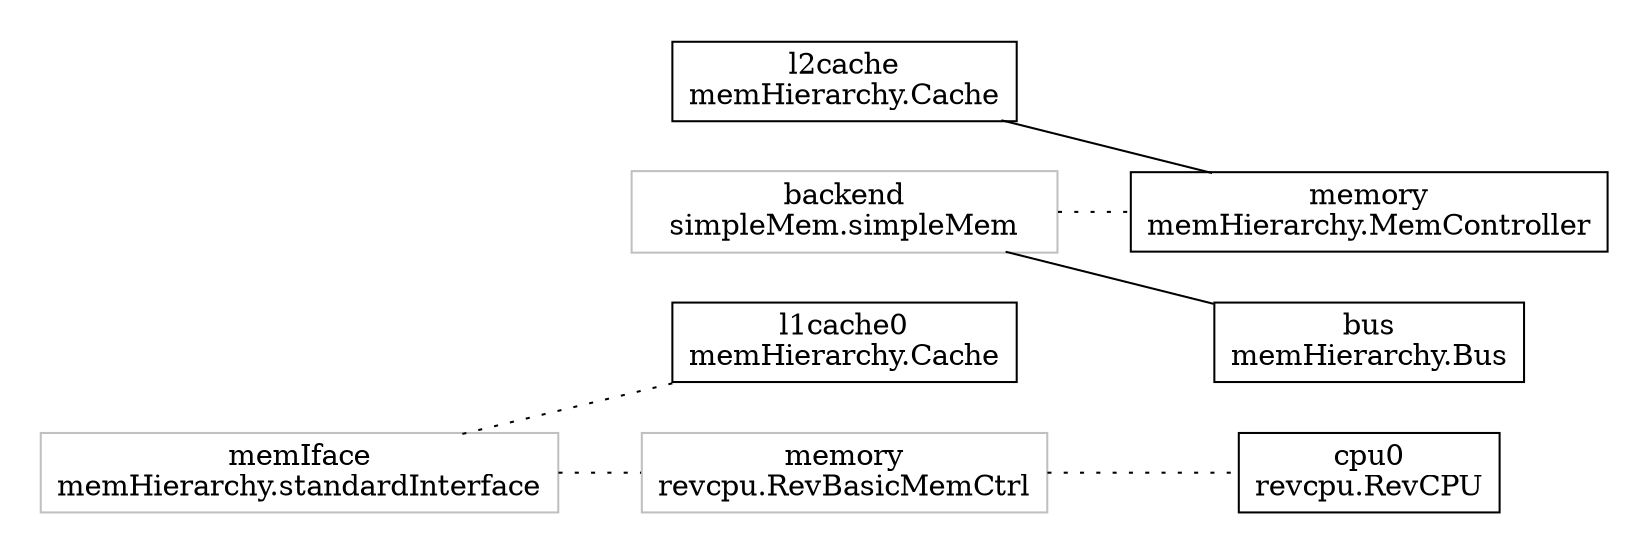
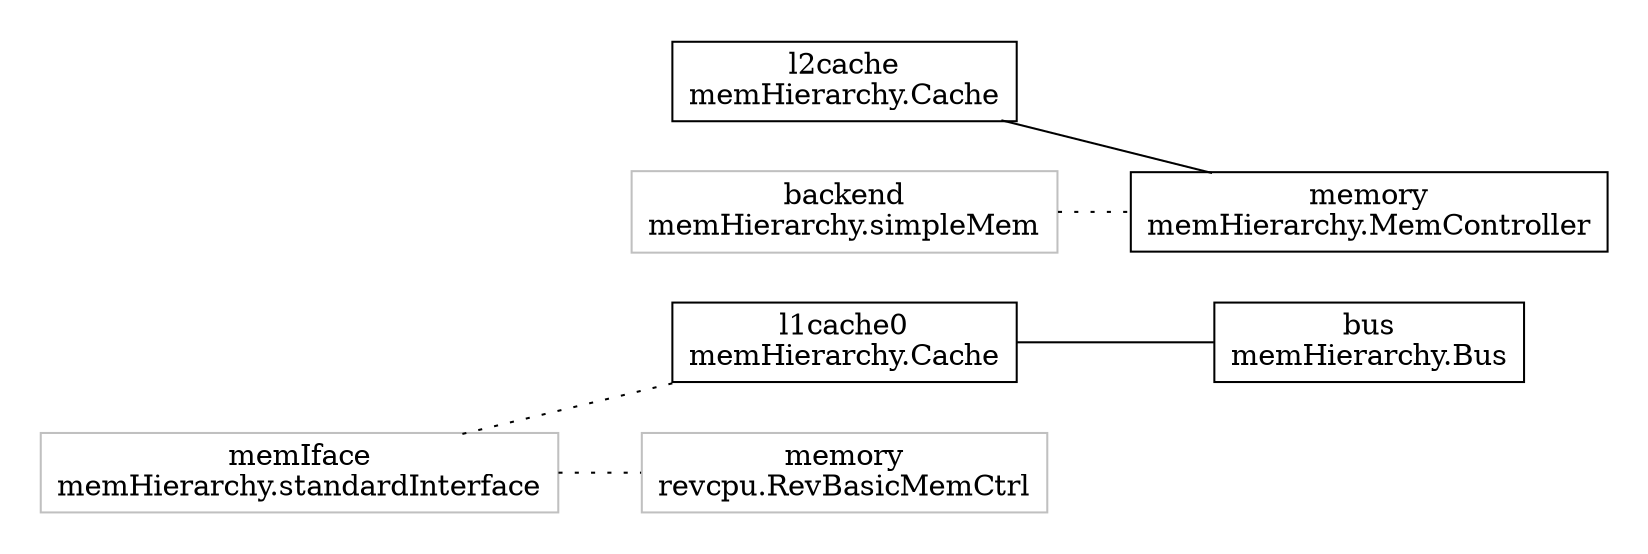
node "backend": text "simpleMem.simpleMem" -> "memHierarchy.simpleMem"
edge "backend" -- "bus": now "l1cache0" -- "bus"
node "cpu0": removed
